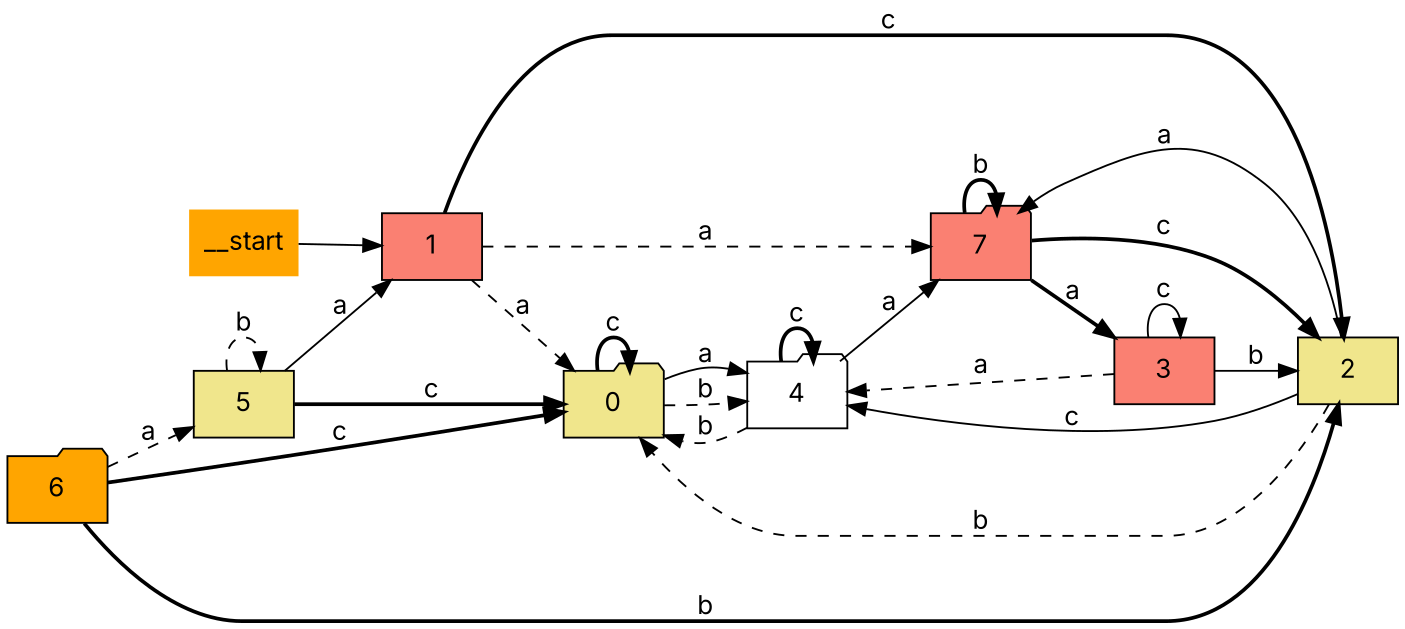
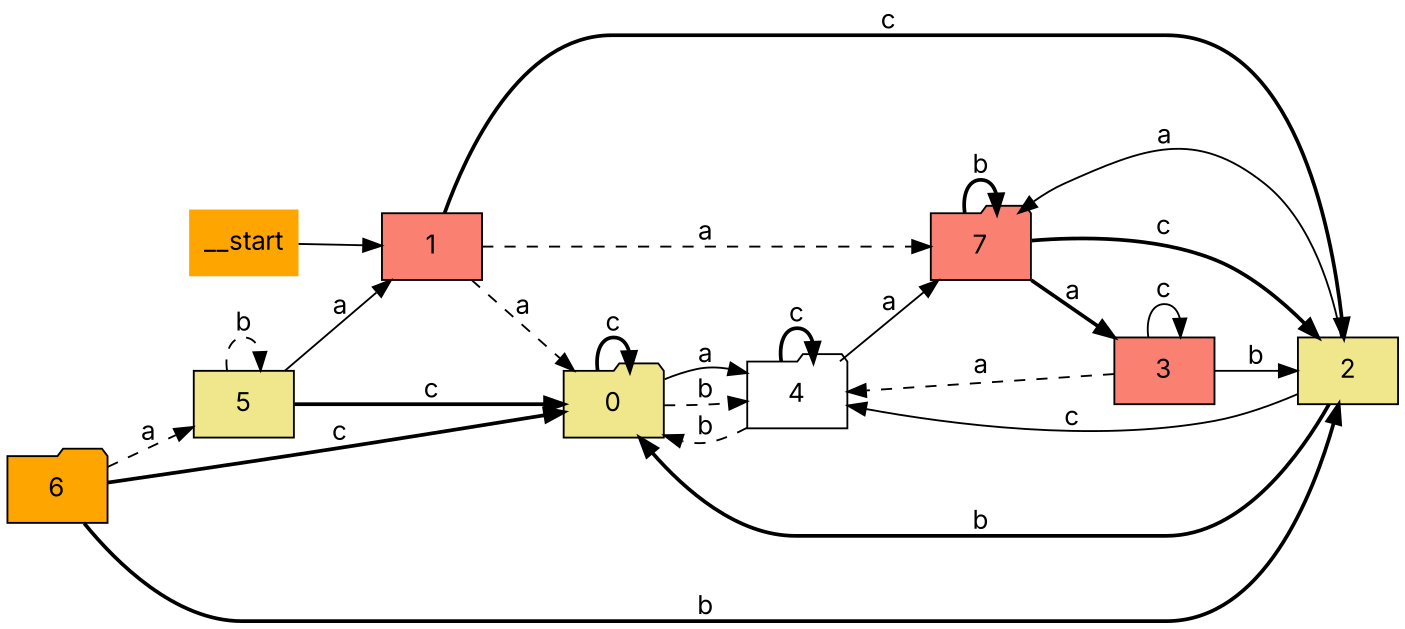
edge "2" -> "0": style dashed -> bold
